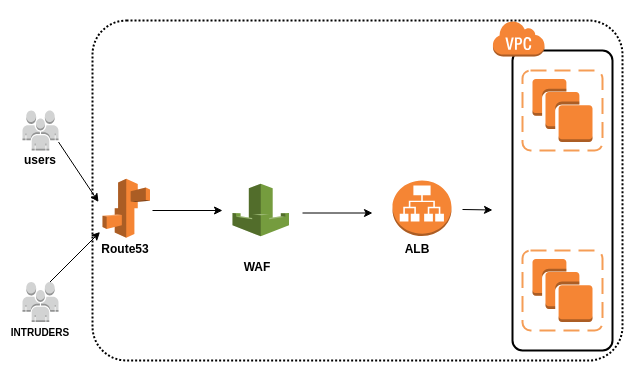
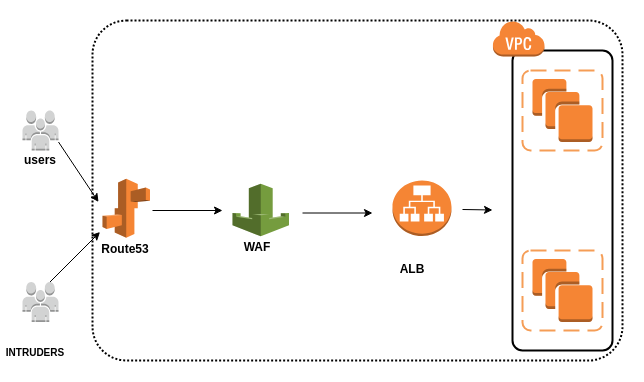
node "ALB": moved (418, 249) -> (413, 269)
node "WAF": moved (258, 268) -> (258, 248)
node "INTRUDERS": moved (41, 332) -> (36, 352)
